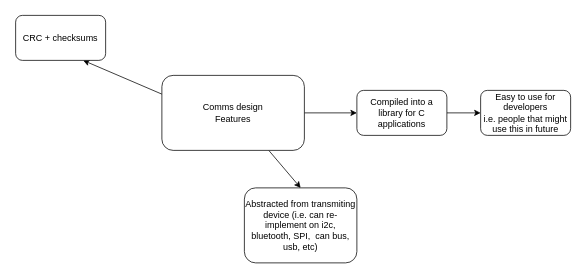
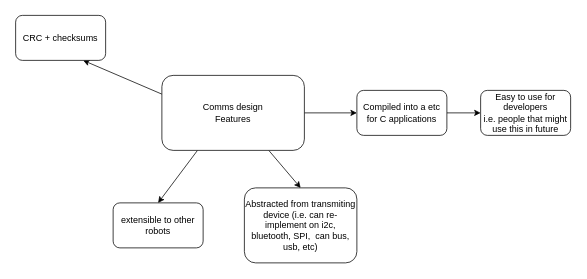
node "Compiled into a library for C applications": label "Compiled into a library for C applications" -> "Compiled into a etc for C applications"
edge "Comms design Features" -> "extensible to other robots": added
node "extensible to other robots": added
